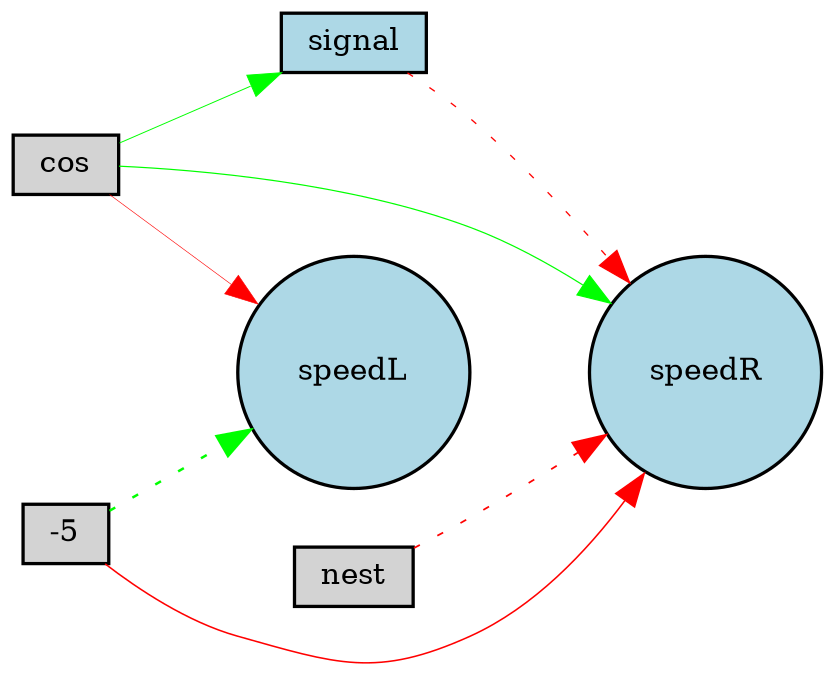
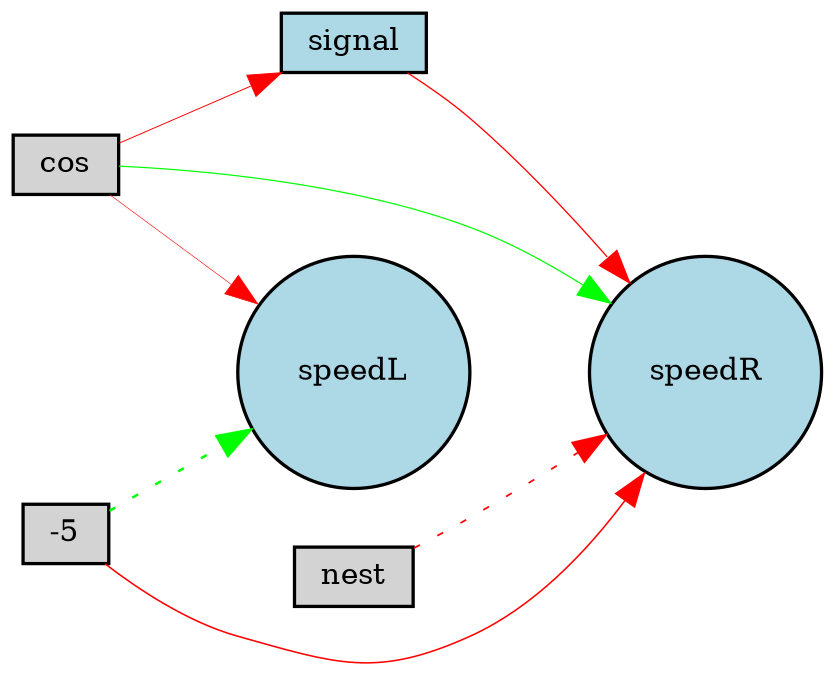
edge "cos" -> "signal": color green -> red
edge "signal" -> "speedR": style dotted -> solid
